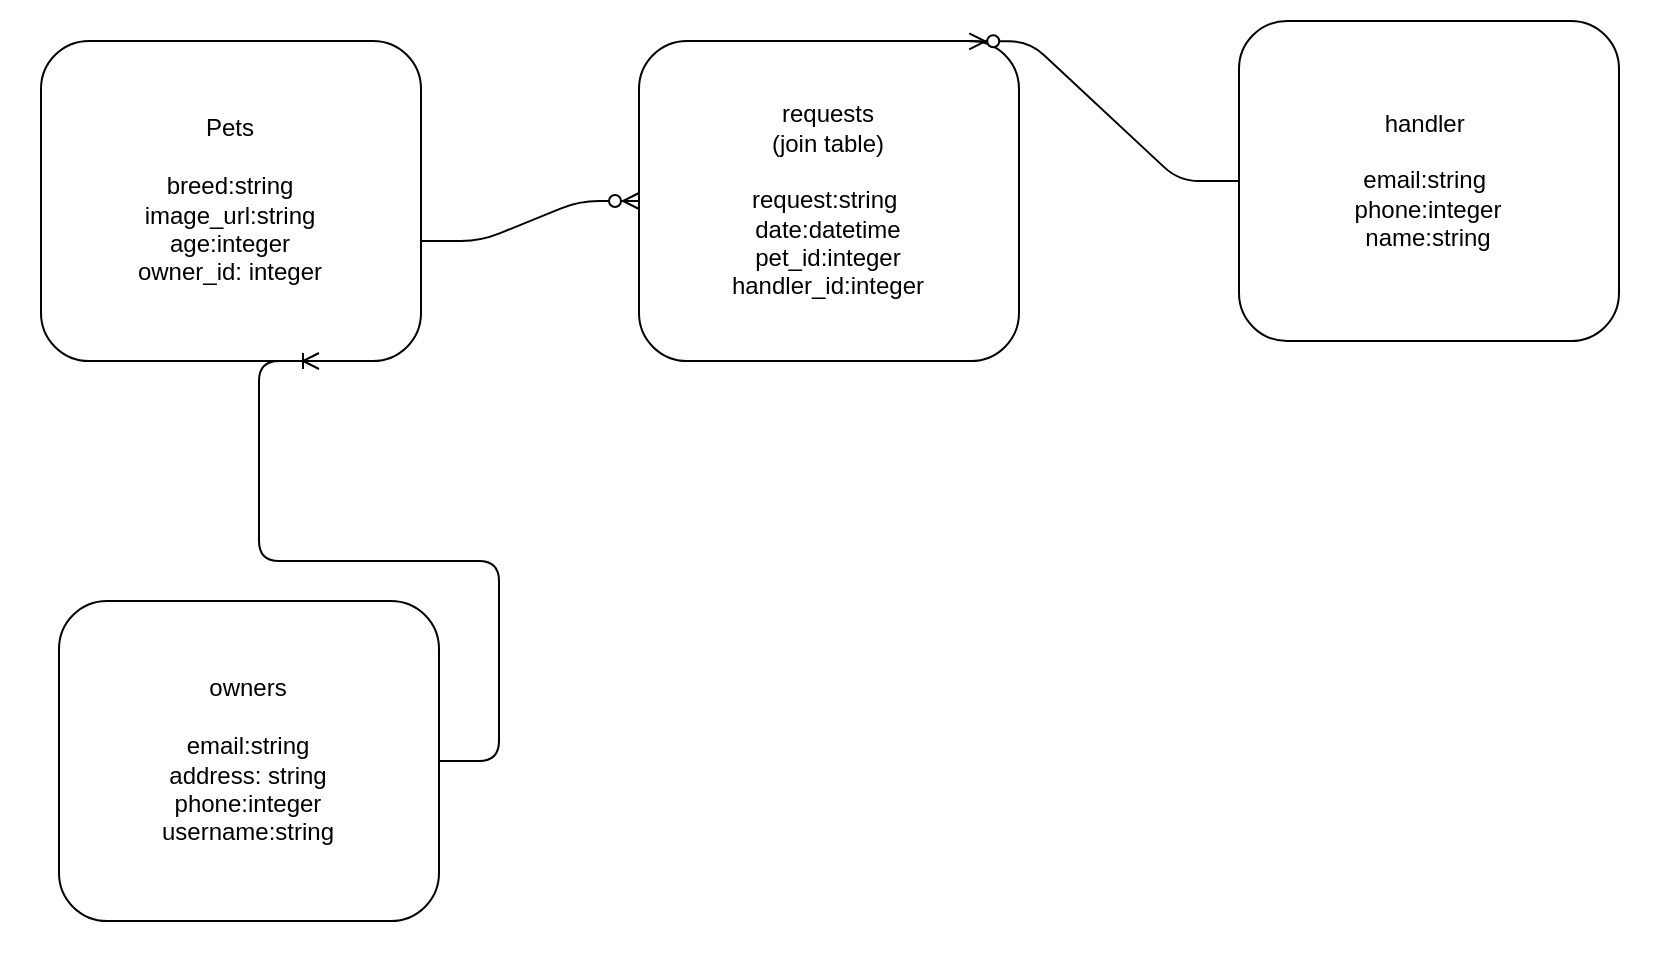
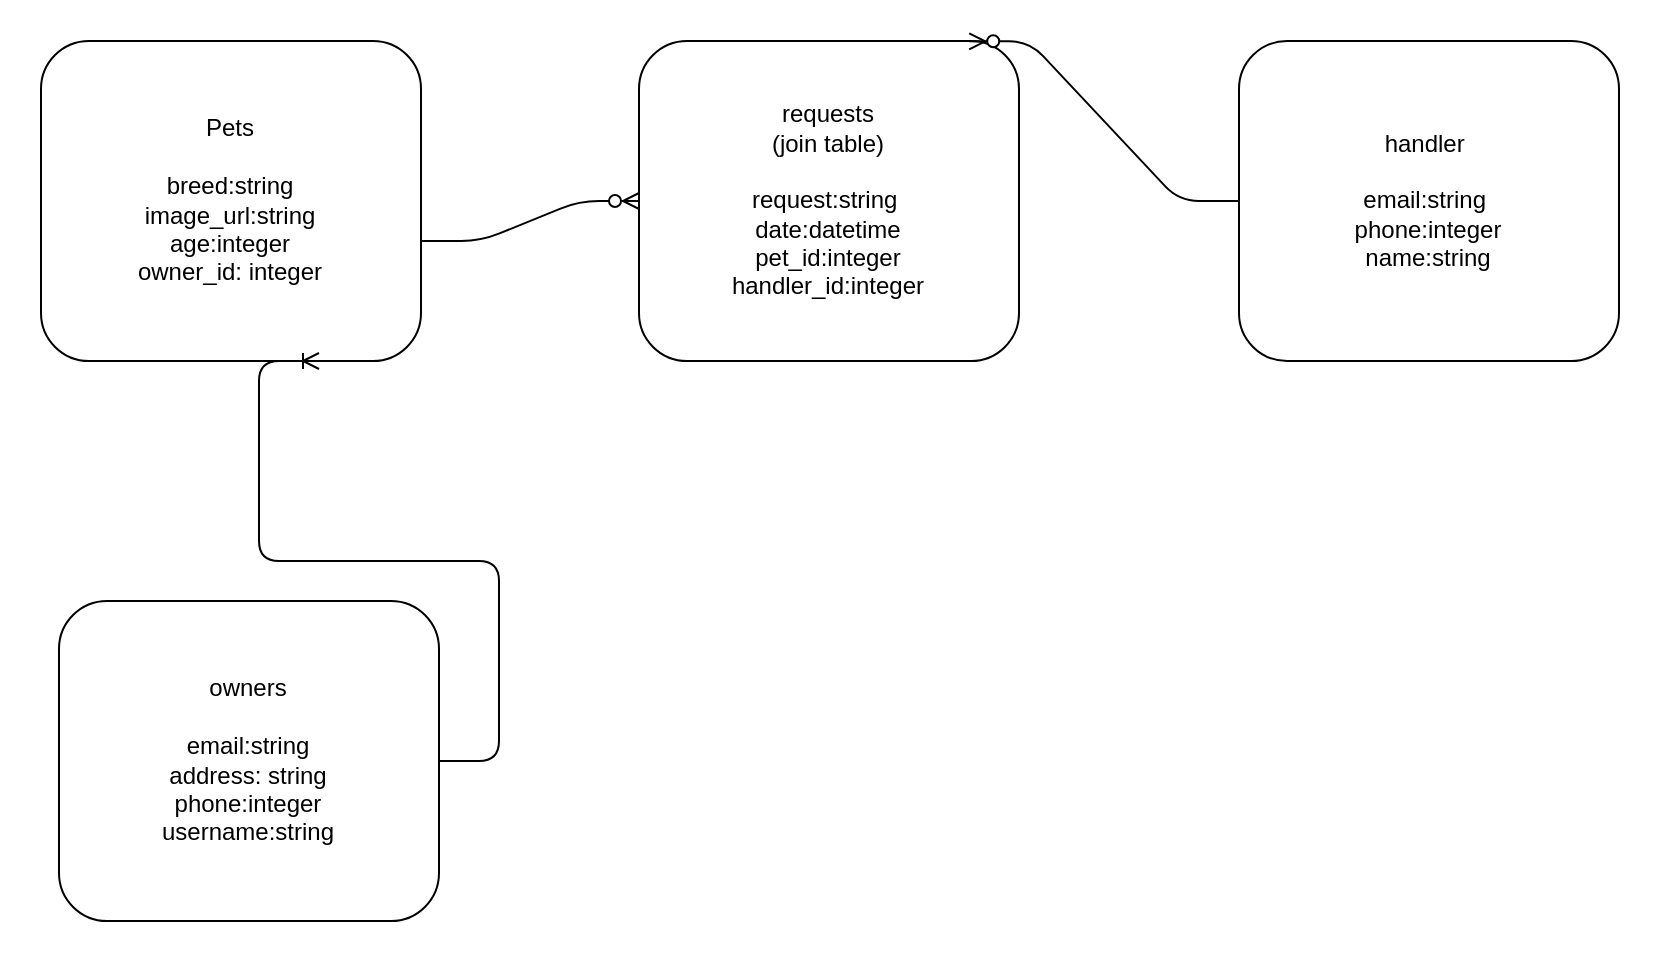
node "handler email:string phone:integer name:string": moved (1429, 181) -> (1429, 201)
